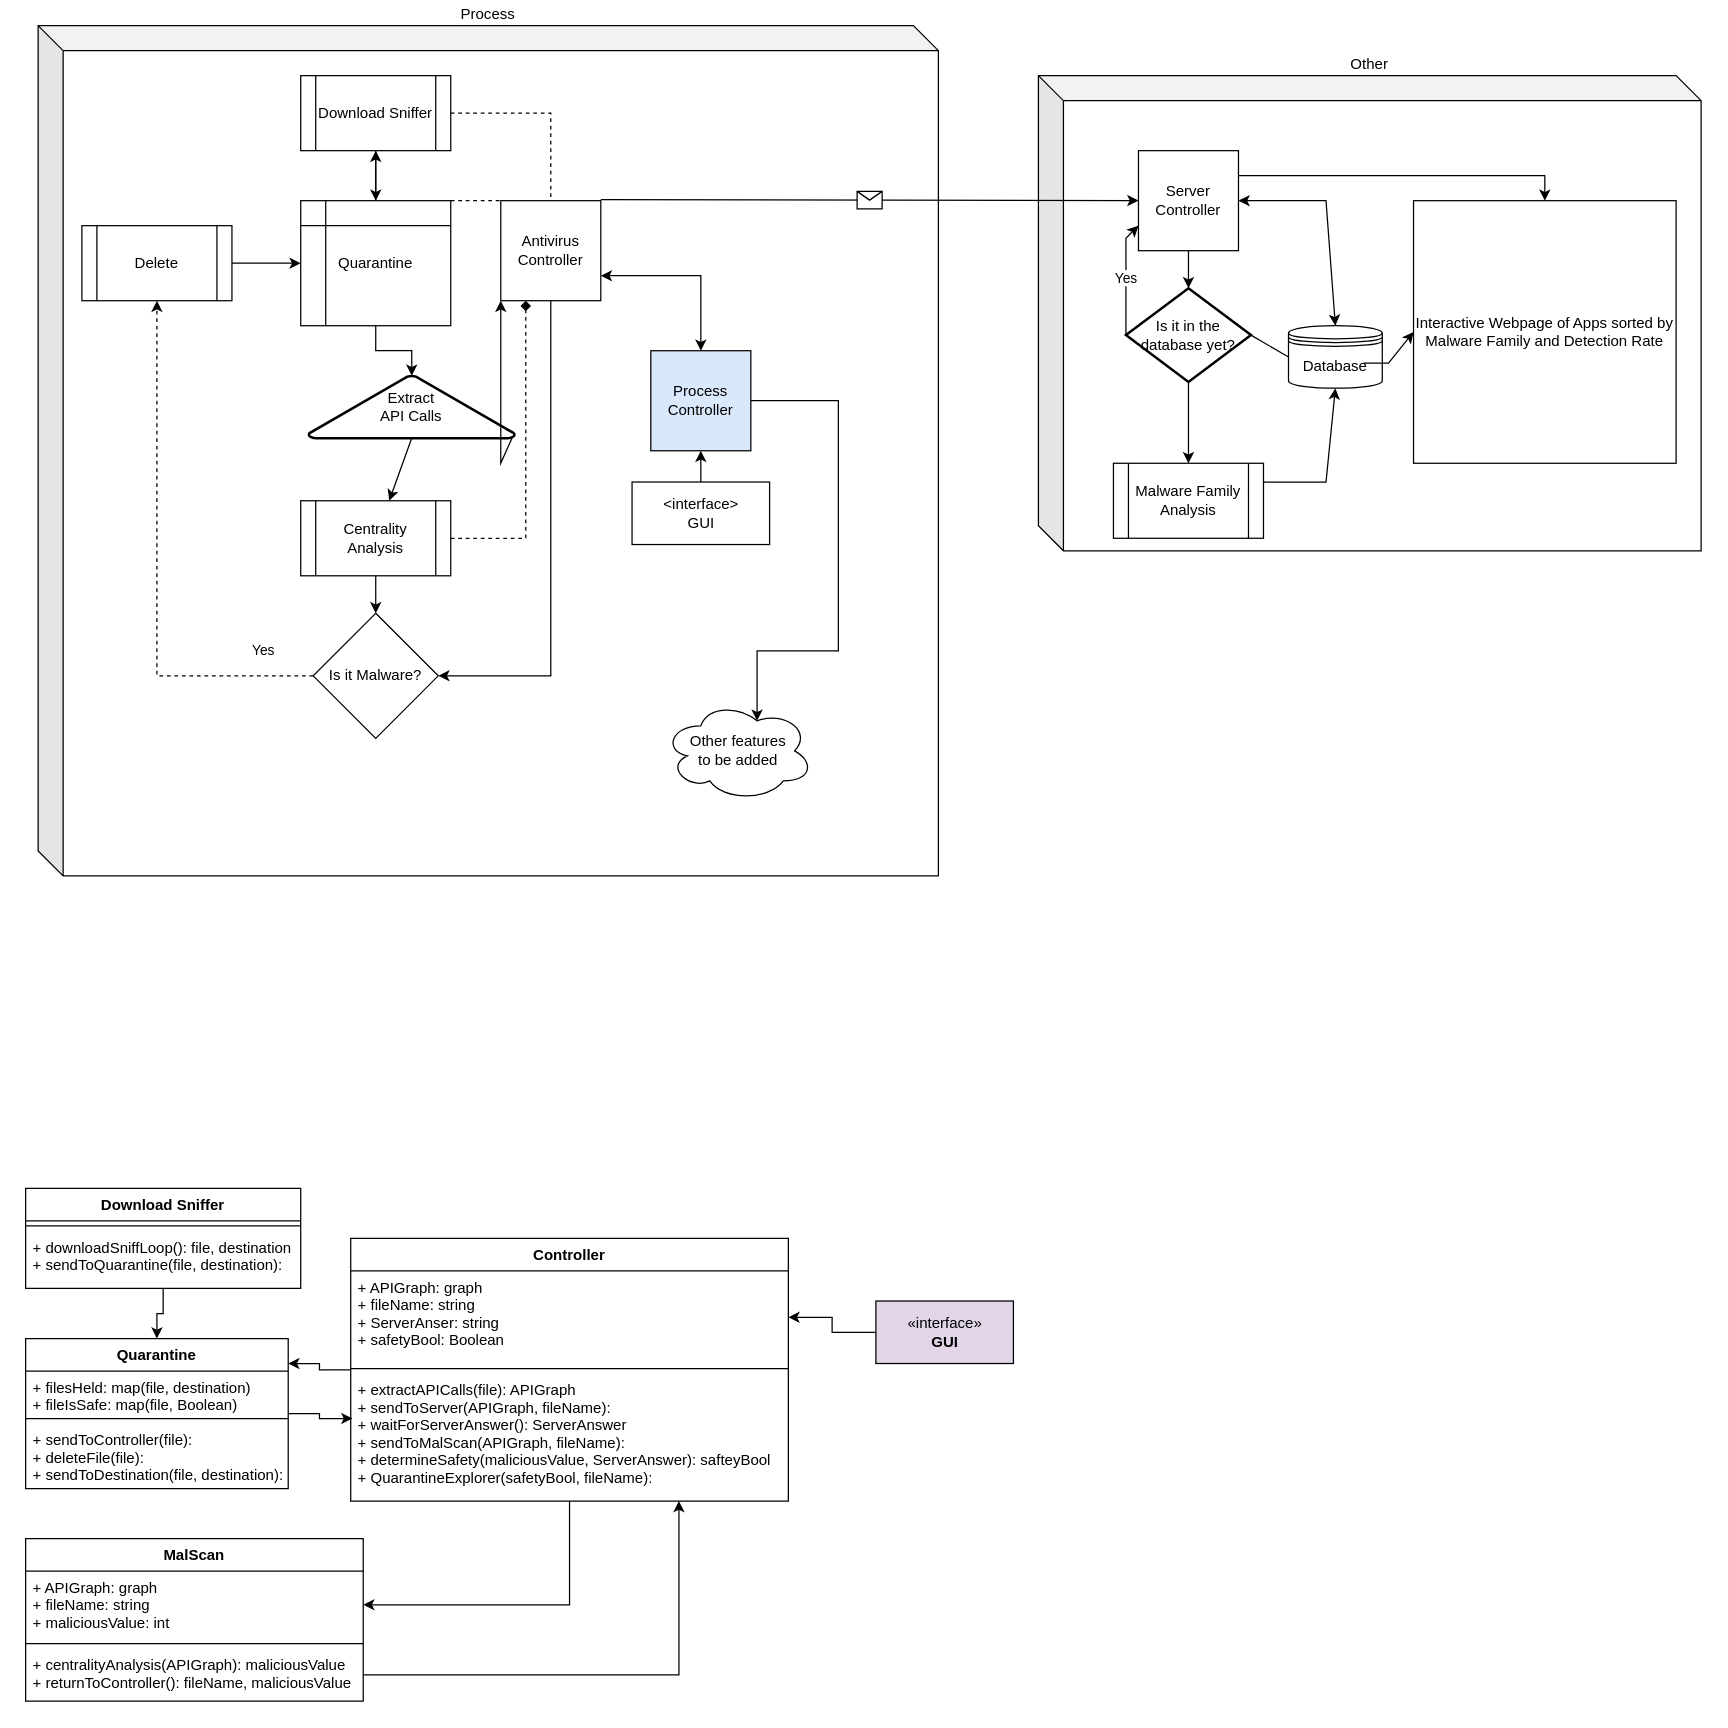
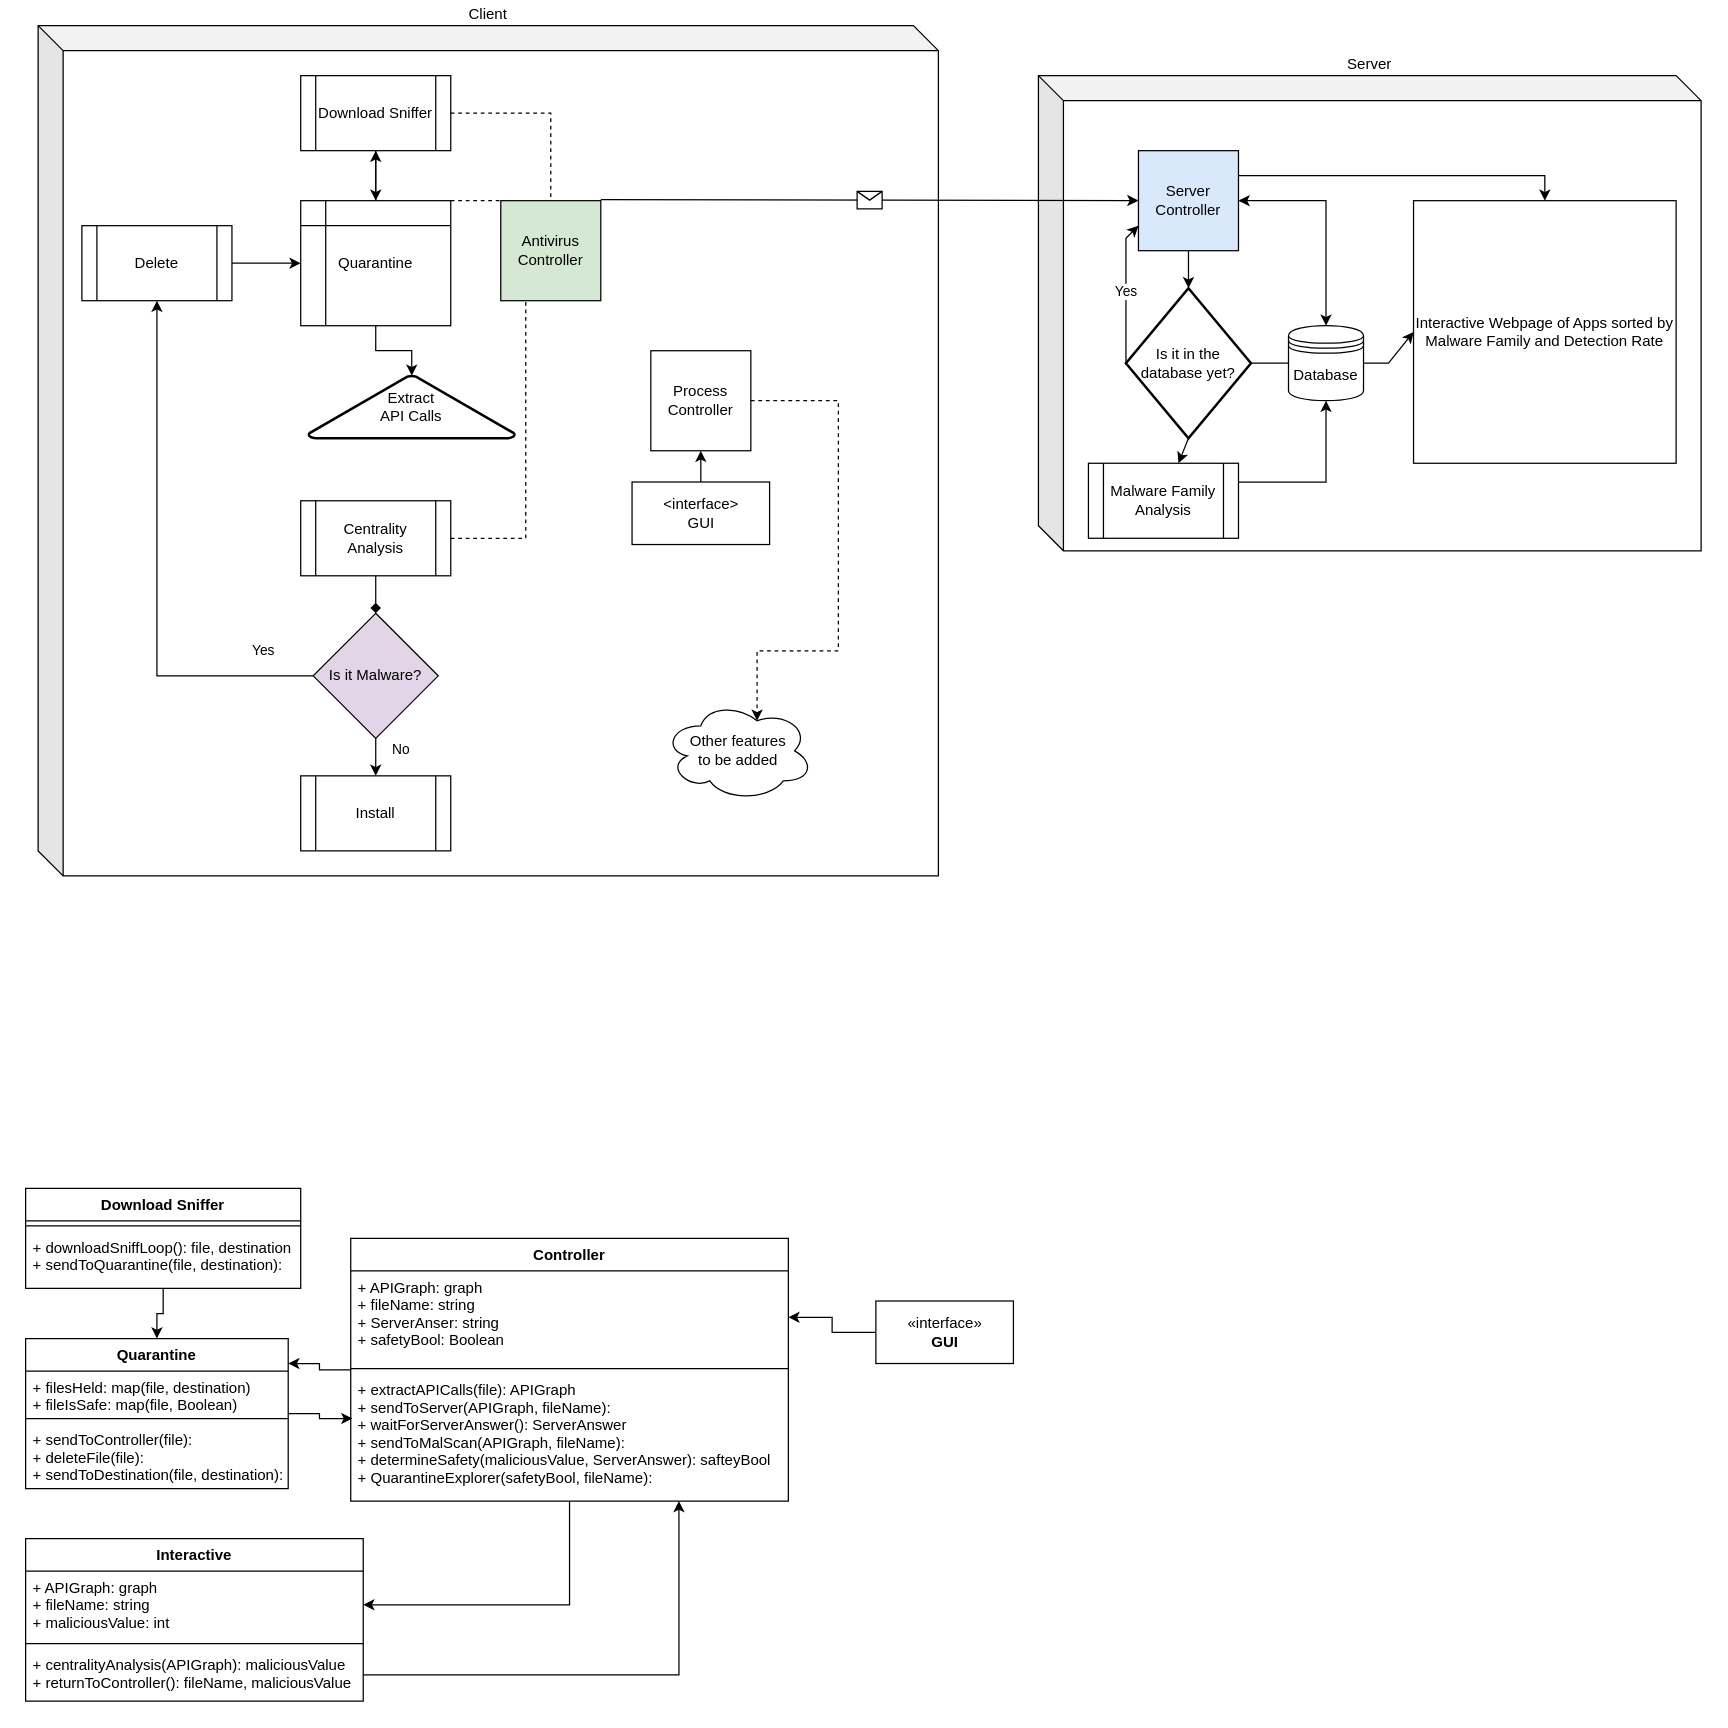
node "Process": label "Process" -> "Client"
node "Other": label "Other" -> "Server"
node "Server Controller": fillcolor #ffffff -> #dae8fc
node "Antivirus Controller": fillcolor #ffffff -> #d5e8d4
edge "Antivirus Controller" -- "Process Controller": removed
edge "Centrality Analysis" -> "Antivirus Controller": arrowhead diamond -> none
node "Is it in the database yet?": size 125x94 -> 125x150
node "Database": size 94x63 -> 75x75
edge "Extract API Calls" -> "Antivirus Controller": removed
node "Process Controller": fillcolor #dae8fc -> #ffffff
edge "Extract API Calls" -> "Centrality Analysis": removed
node "Malware Family Analysis": moved (1188, 501) -> (1163, 501)
edge "Antivirus Controller" -> "Is it Malware?": removed
edge "Process Controller" -> "Other features to be added": style solid -> dashed
edge "Is it Malware?" -> "Delete": style dashed -> solid
edge "Centrality Analysis" -> "Is it Malware?": arrowhead classic -> diamond
node "Is it Malware?": fillcolor #ffffff -> #e1d5e7
edge "Is it Malware?" -> "Install": added, label "No"
node "Install": added
node "«interface» GUI": fillcolor #e1d5e7 -> #ffffff
node "MalScan": label "MalScan" -> "Interactive"
